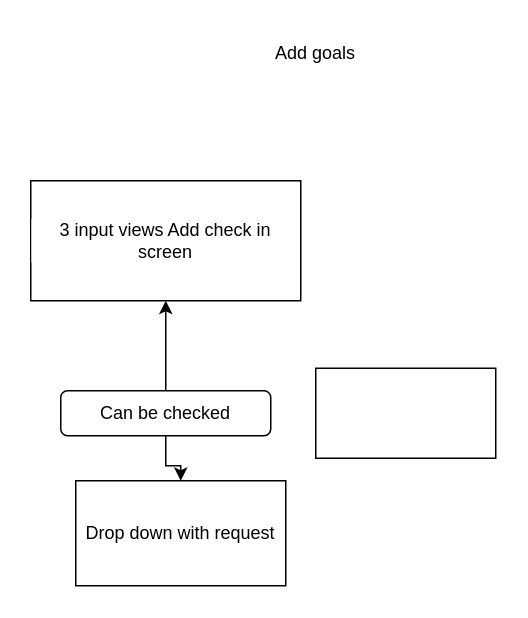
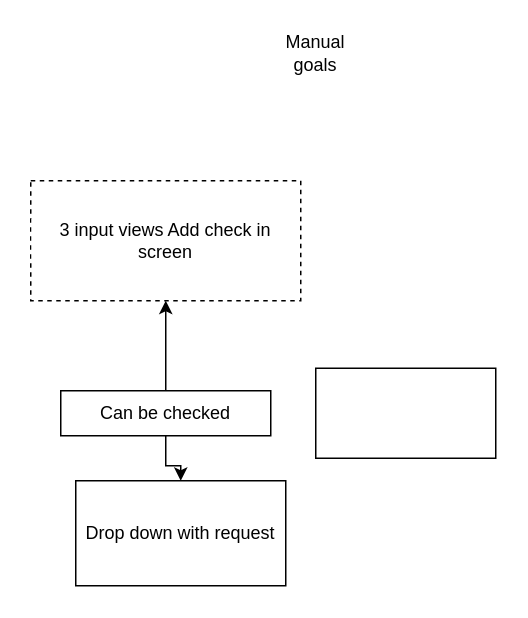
node "Add goals": label "Add goals" -> "Manual goals"
node "3 input views Add check in screen": style solid -> dashed
node "Can be checked": shape rounded rectangle -> rectangle
